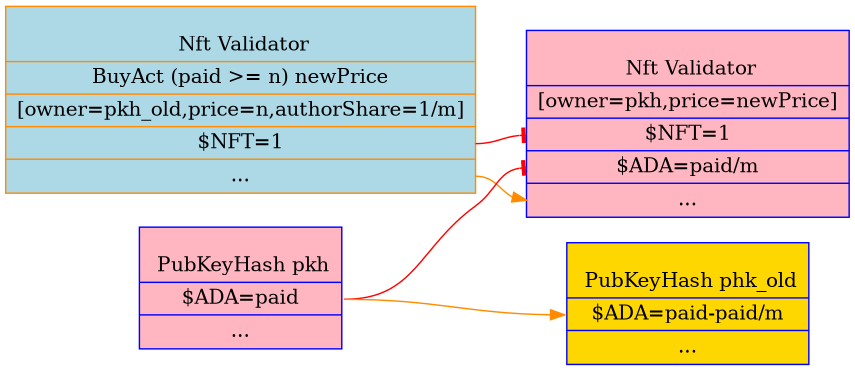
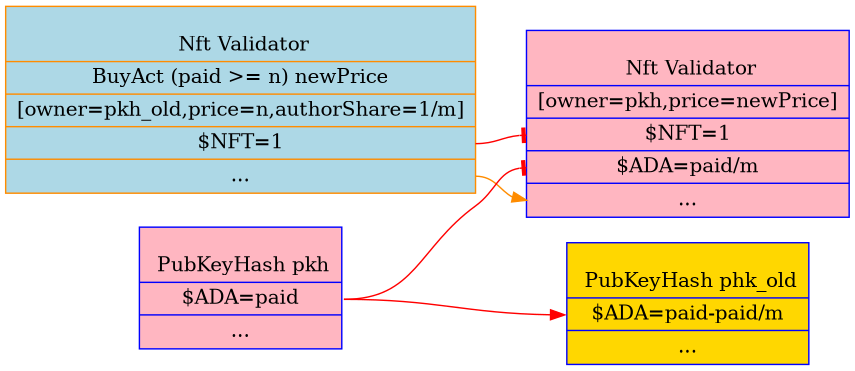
edge "PubKeyHash pkh" -> "PubKeyHash phk_old": color darkorange -> red
